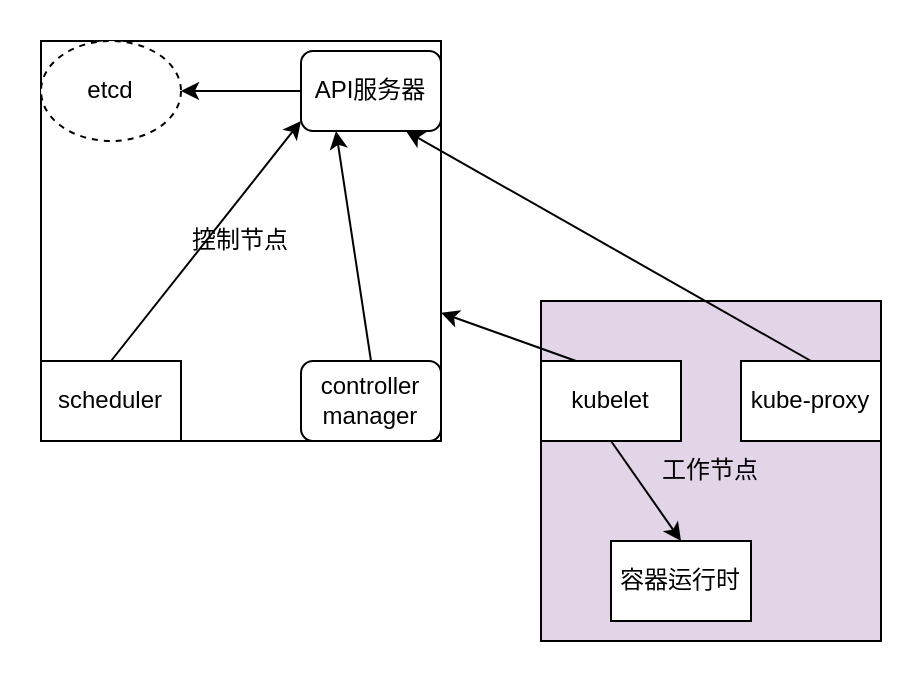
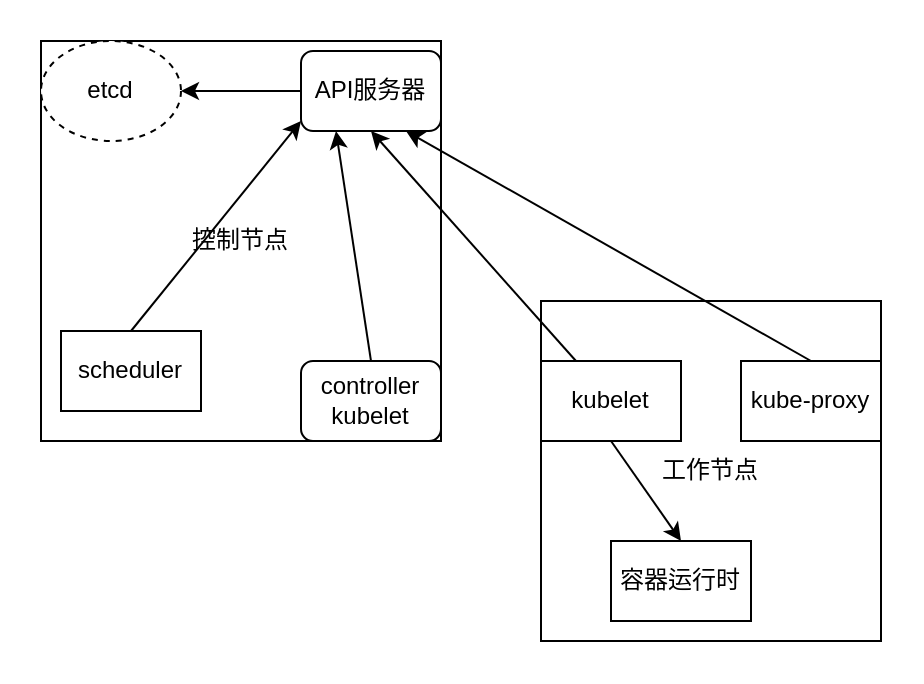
edge "kubelet" -> "控制节点": now "kubelet" -> "API服务器"
node "scheduler": moved (111, 401) -> (131, 371)
node "controller manager": label "controller manager" -> "controller kubelet"
node "工作节点": fillcolor #e1d5e7 -> #ffffff
